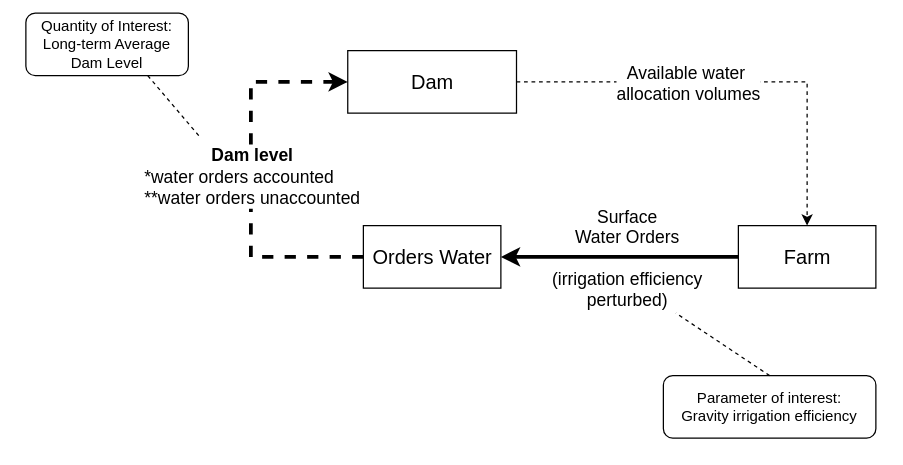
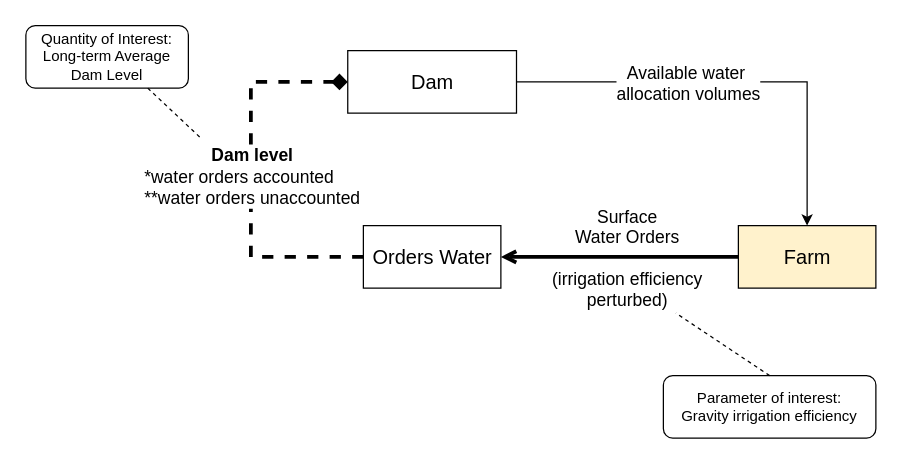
node "Quantity of Interest: Long-term Average Dam Level": moved (107, 44) -> (107, 57)
edge "Orders Water" -> "Dam": arrowhead classic -> diamond
edge "Dam" -> "Farm": style dashed -> solid
edge "Farm" -> "Orders Water": arrowhead classic -> open
node "Farm": fillcolor #ffffff -> #fff2cc
